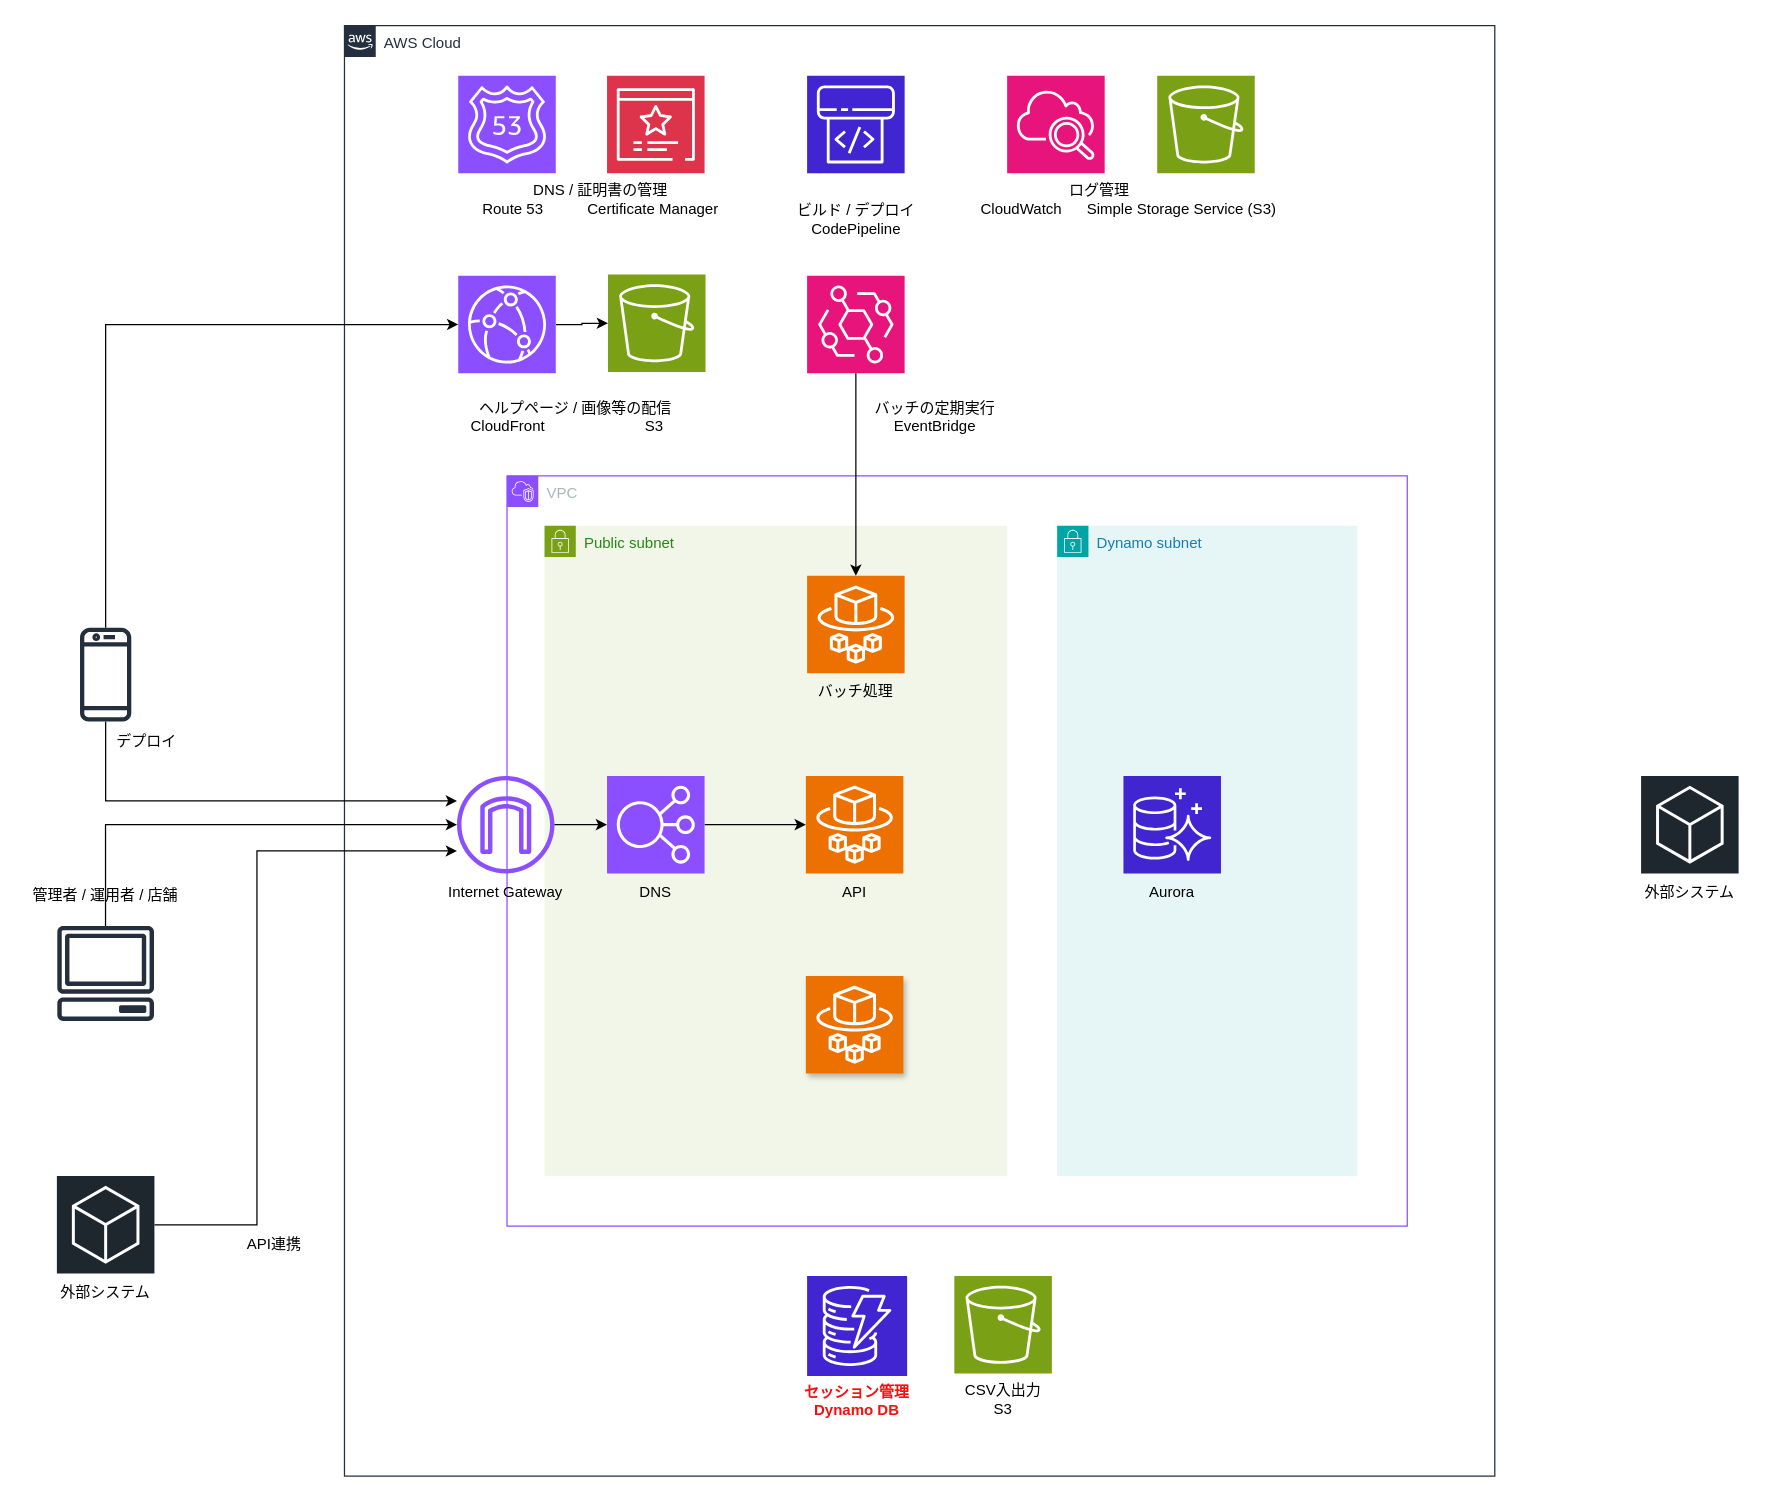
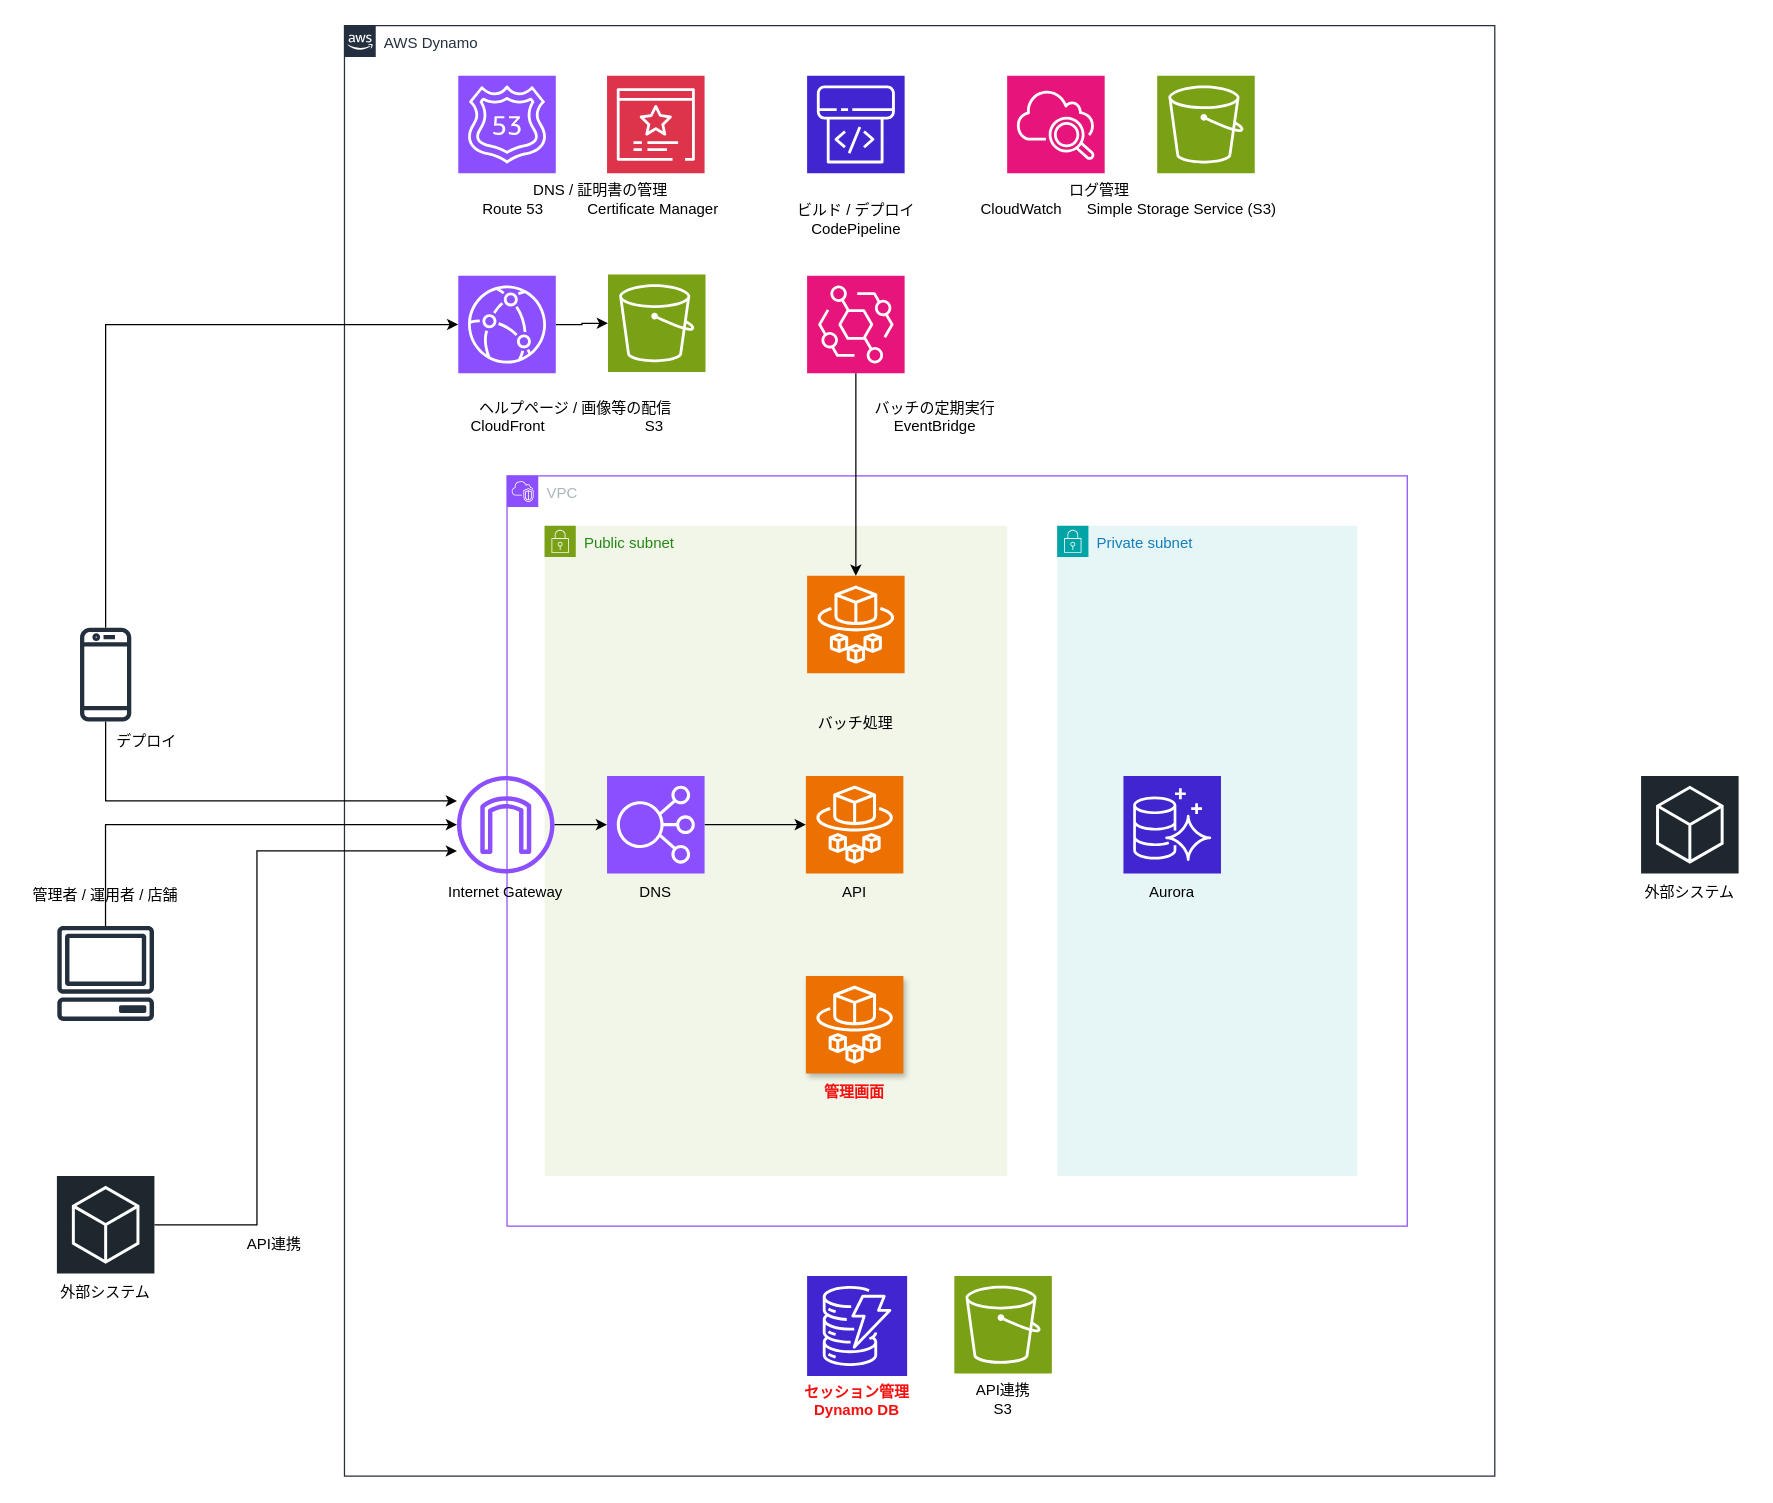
node "AWS Cloud": label "AWS Cloud" -> "AWS Dynamo"
node "Dynamo subnet": label "Dynamo subnet" -> "Private subnet"
node "バッチ処理": moved (856, 692) -> (856, 723)
node "管理画面": added
node "CSV入出力 S3": label "CSV入出力 S3" -> "API連携 S3"
